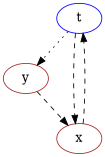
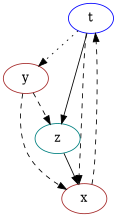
node "z": added
